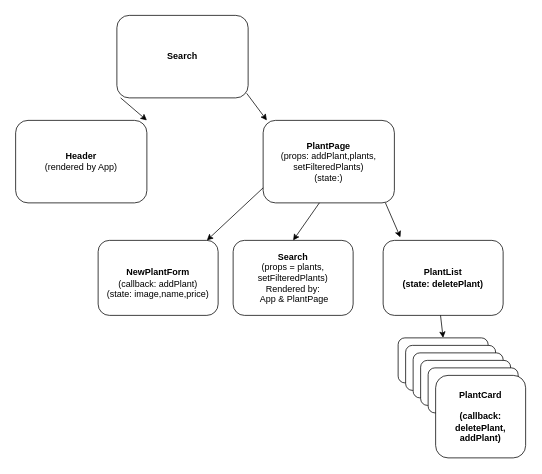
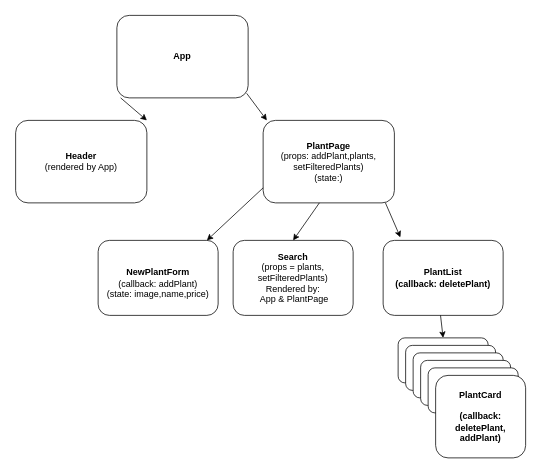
node "Search": label "Search" -> "App"
node "PlantList (state: deletePlant)": label "PlantList (state: deletePlant)" -> "PlantList (callback: deletePlant)"
